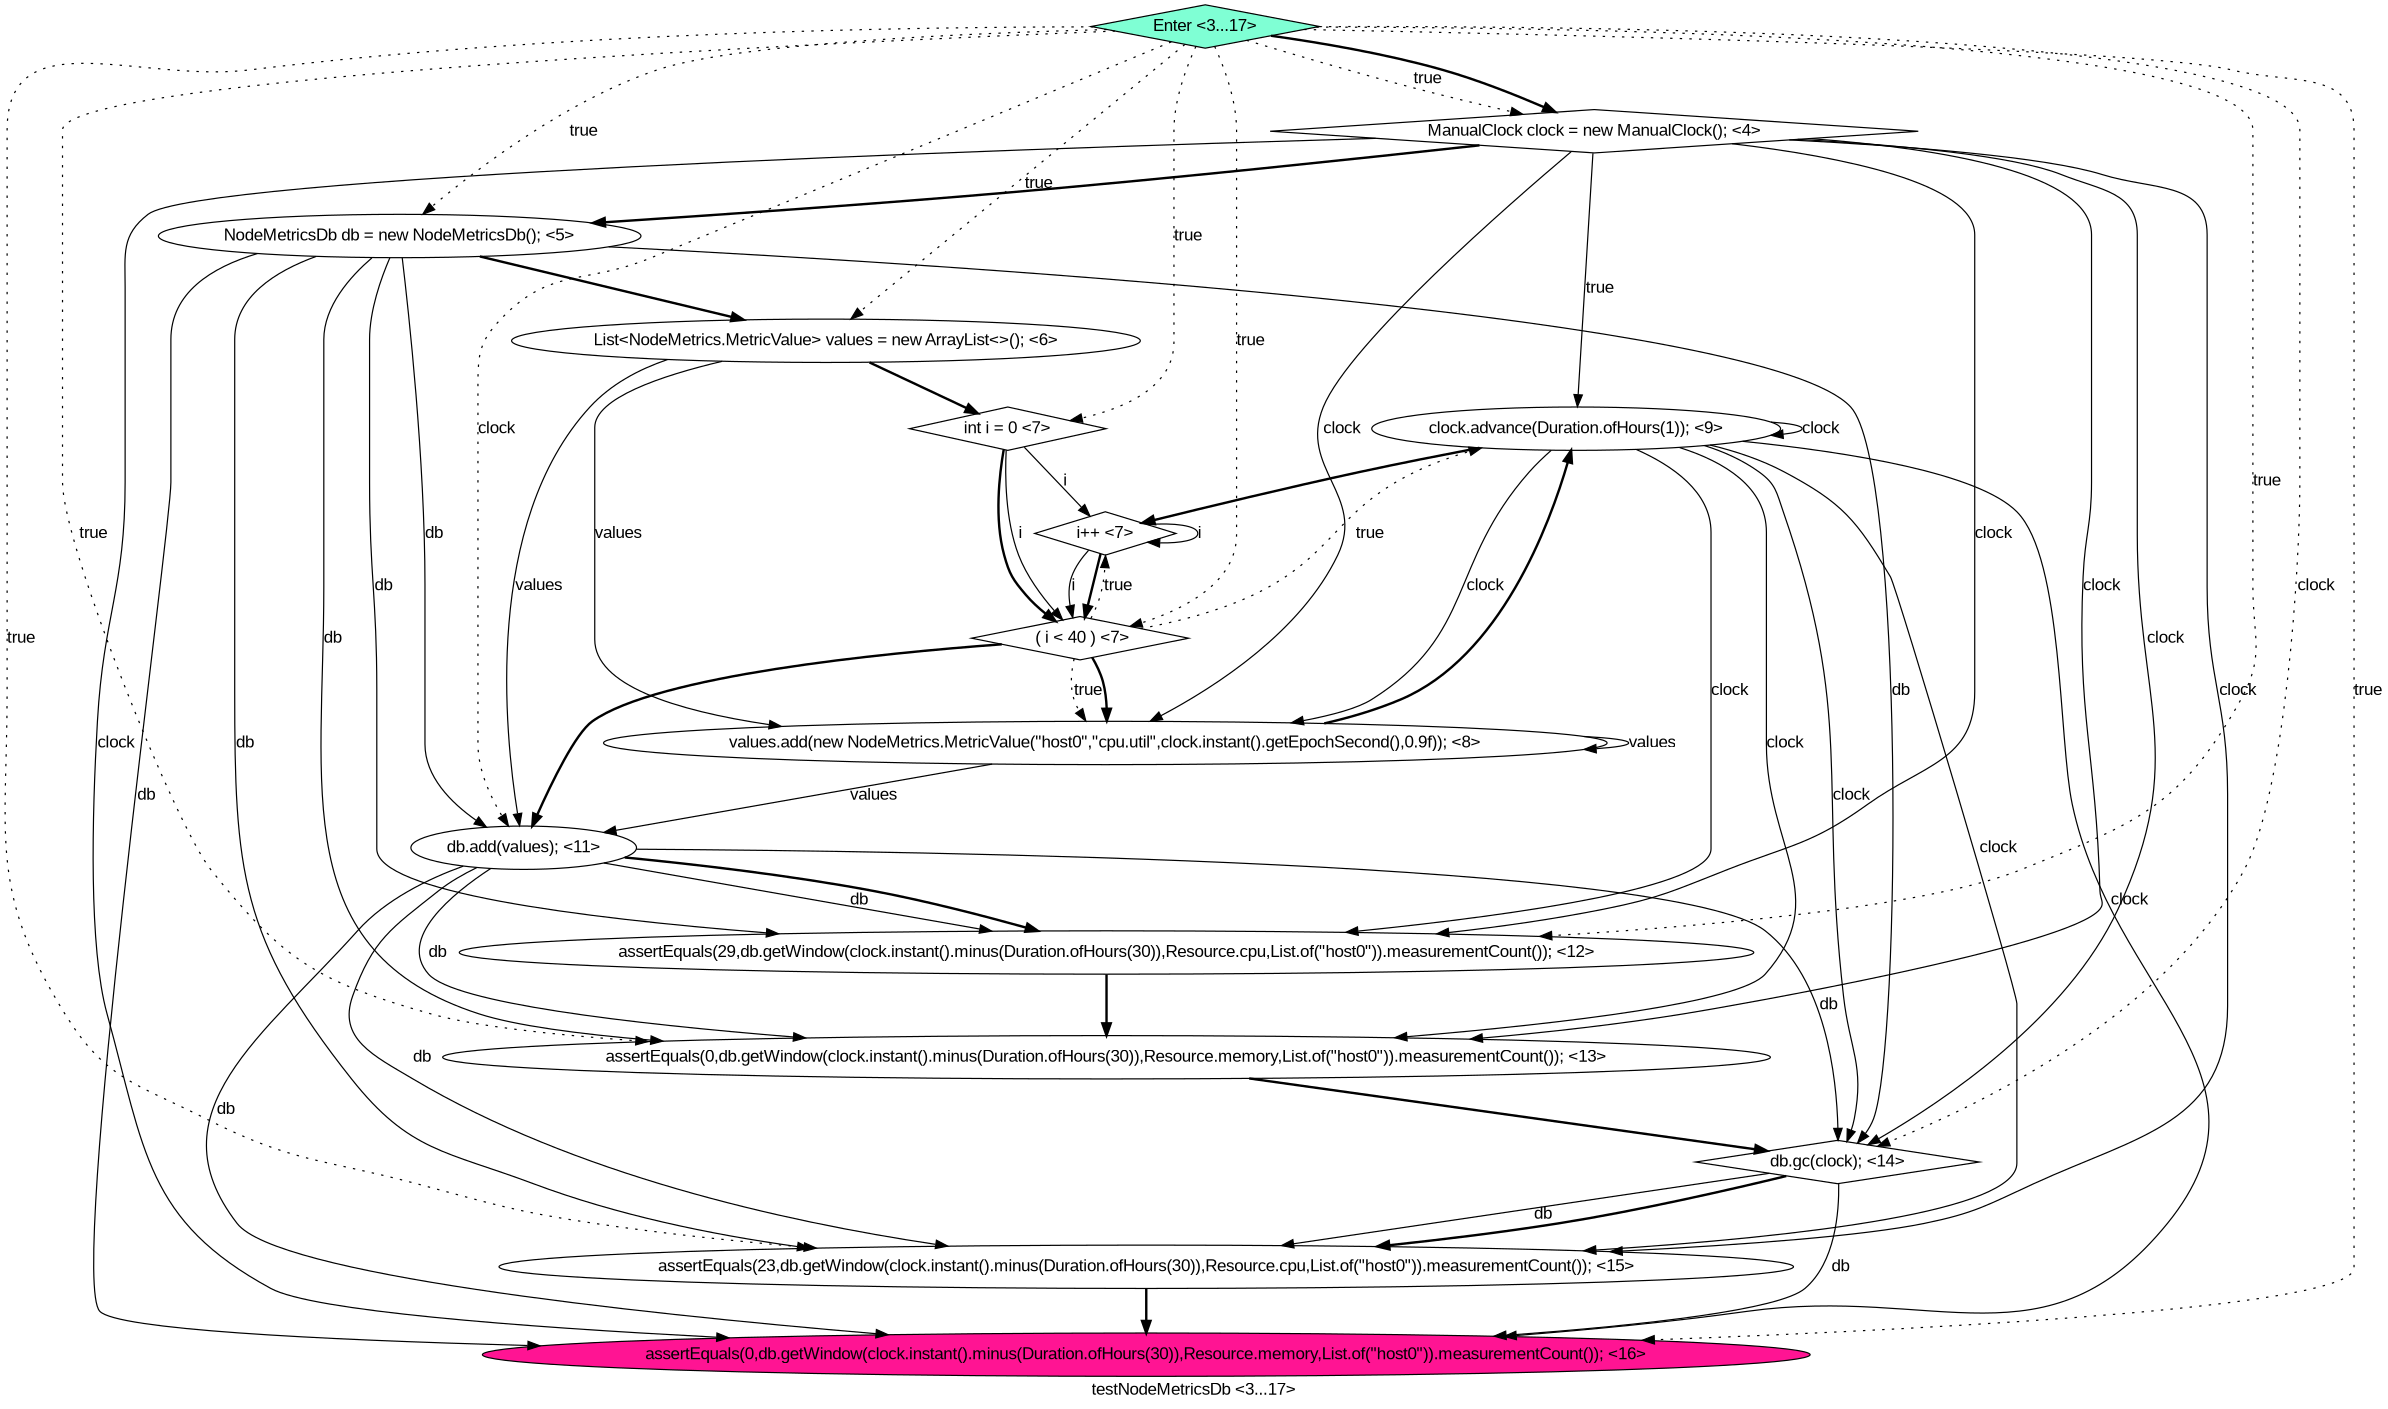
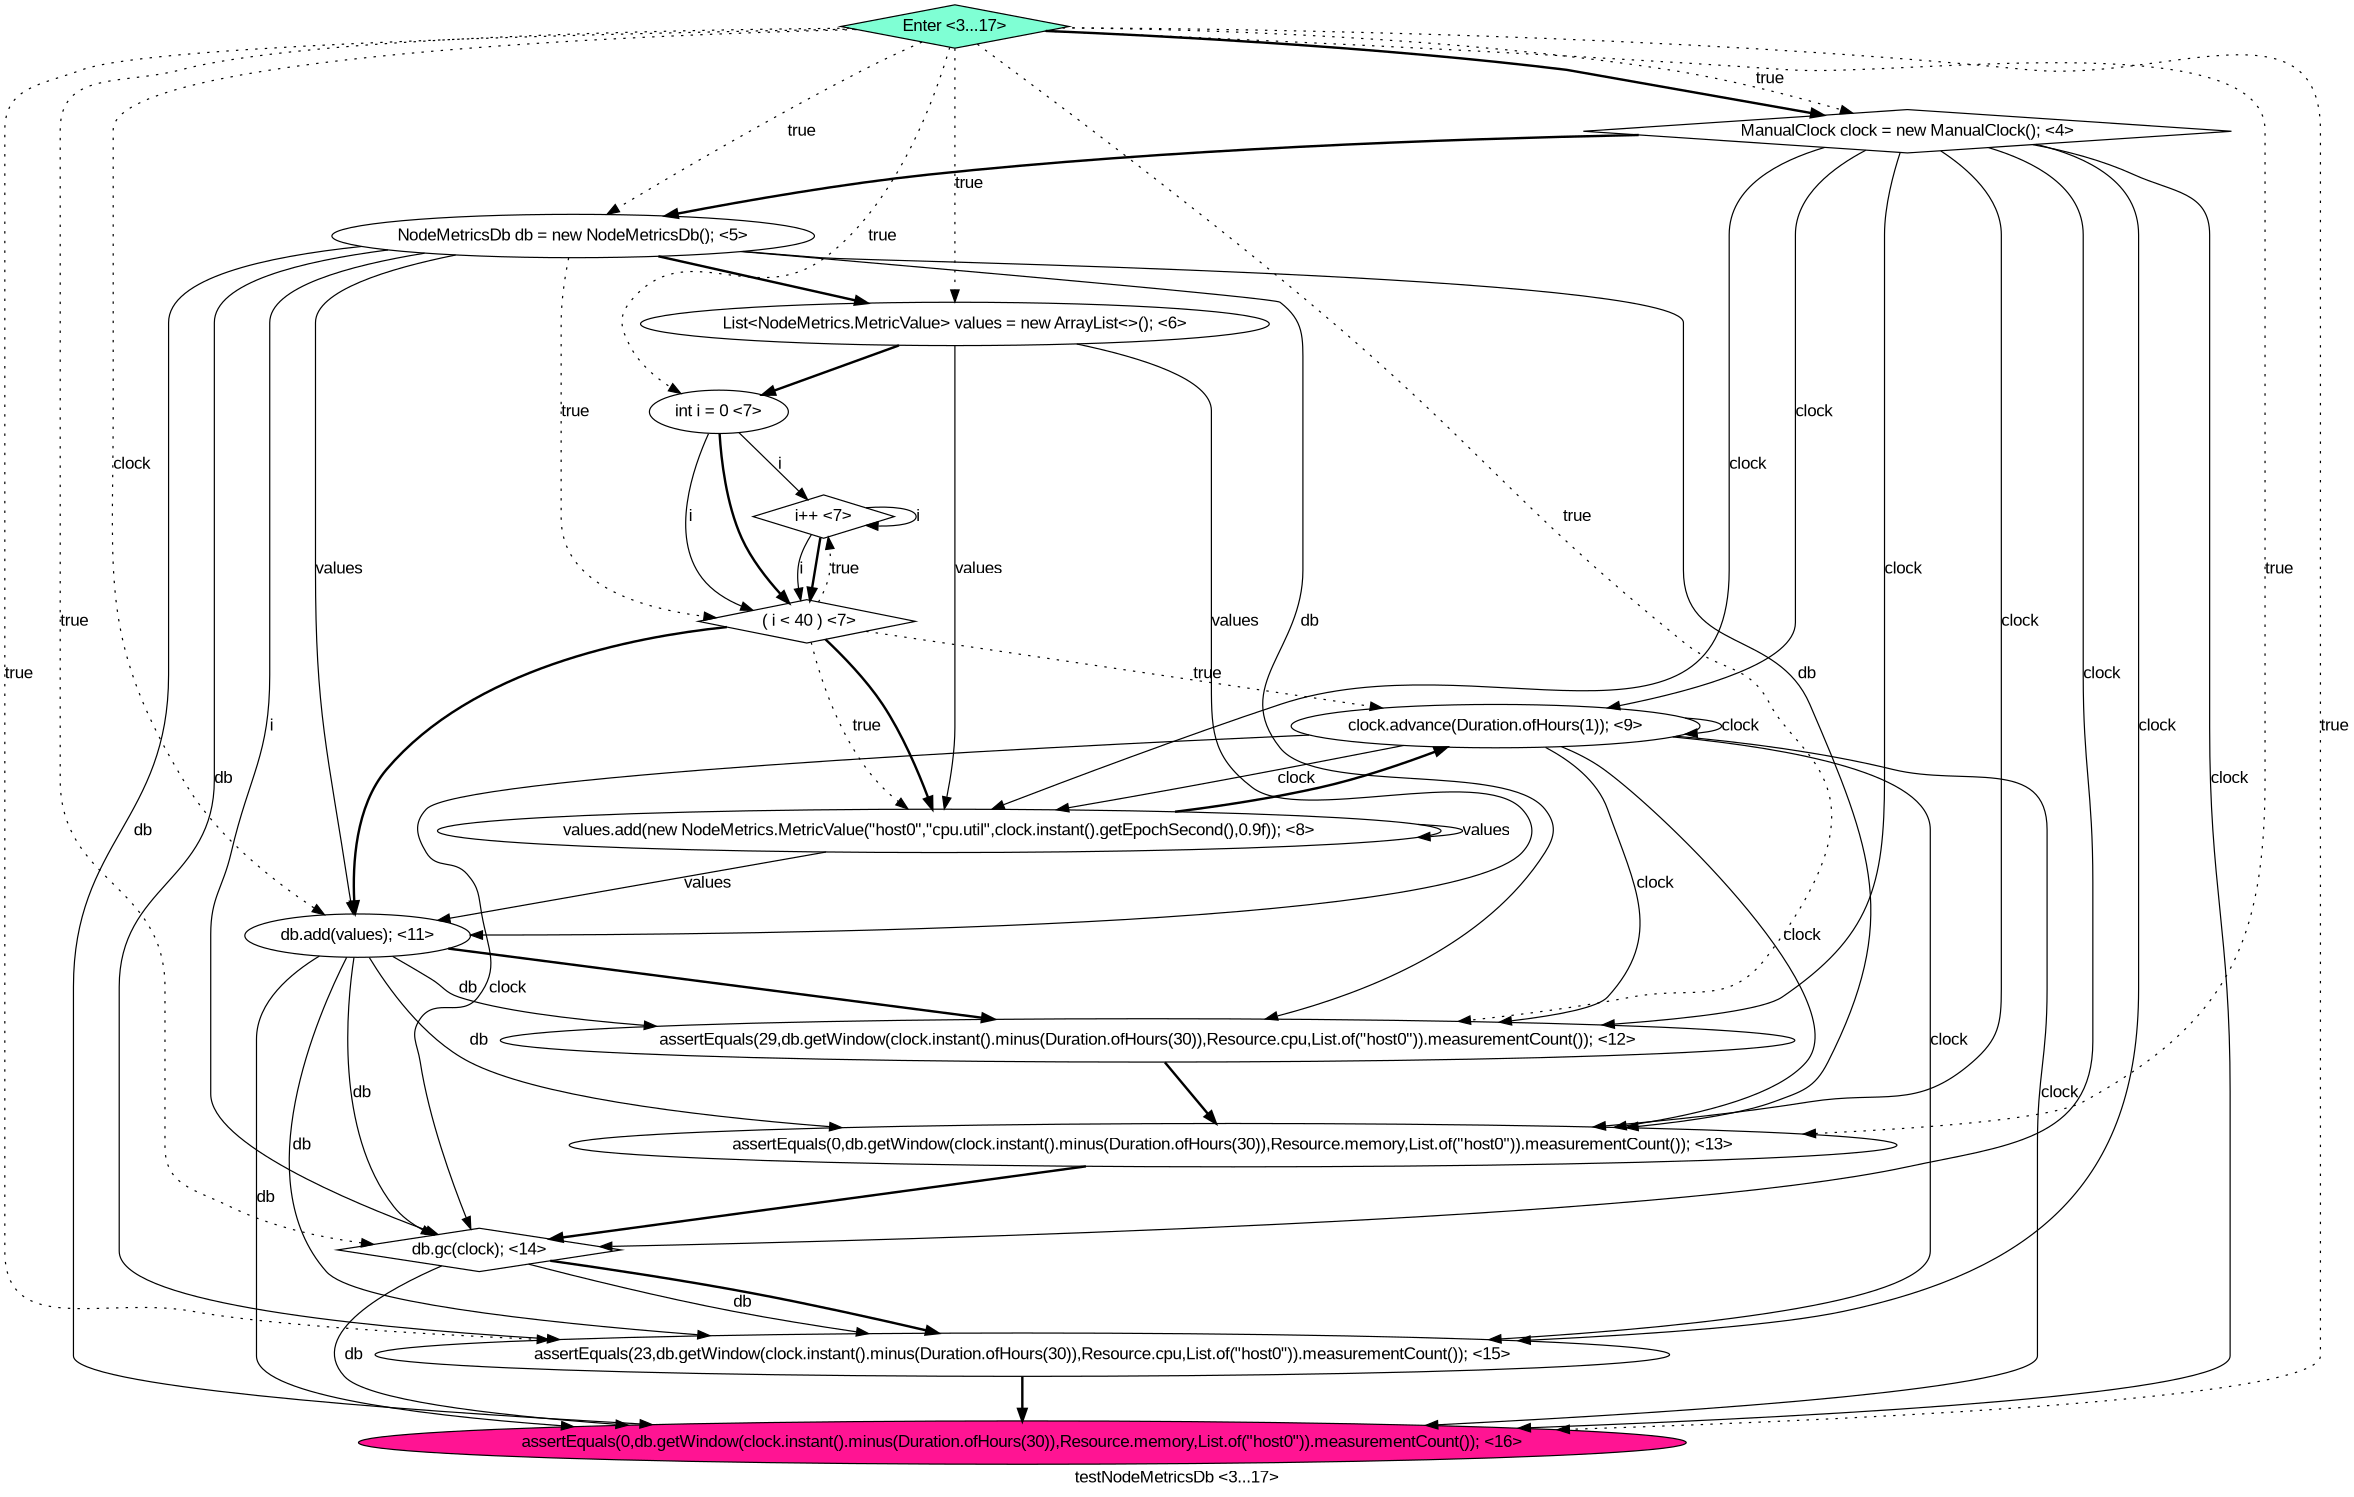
edge "ManualClock clock = new ManualClock(); <4>" -> "clock.advance(Duration.ofHours(1)); <9>": label "true" -> "clock"
edge "Enter <3...17>" -> "( i < 40 ) <7>": now "NodeMetricsDb db = new NodeMetricsDb(); <5>" -> "( i < 40 ) <7>"
node "int i = 0 <7>": shape diamond -> ellipse
edge "clock.advance(Duration.ofHours(1)); <9>" -> "i++ <7>": removed
edge "NodeMetricsDb db = new NodeMetricsDb(); <5>" -> "db.add(values); <11>": label "db" -> "values"
edge "Enter <3...17>" -> "db.gc(clock); <14>": label "clock" -> "true"
edge "NodeMetricsDb db = new NodeMetricsDb(); <5>" -> "db.gc(clock); <14>": label "db" -> "i"
